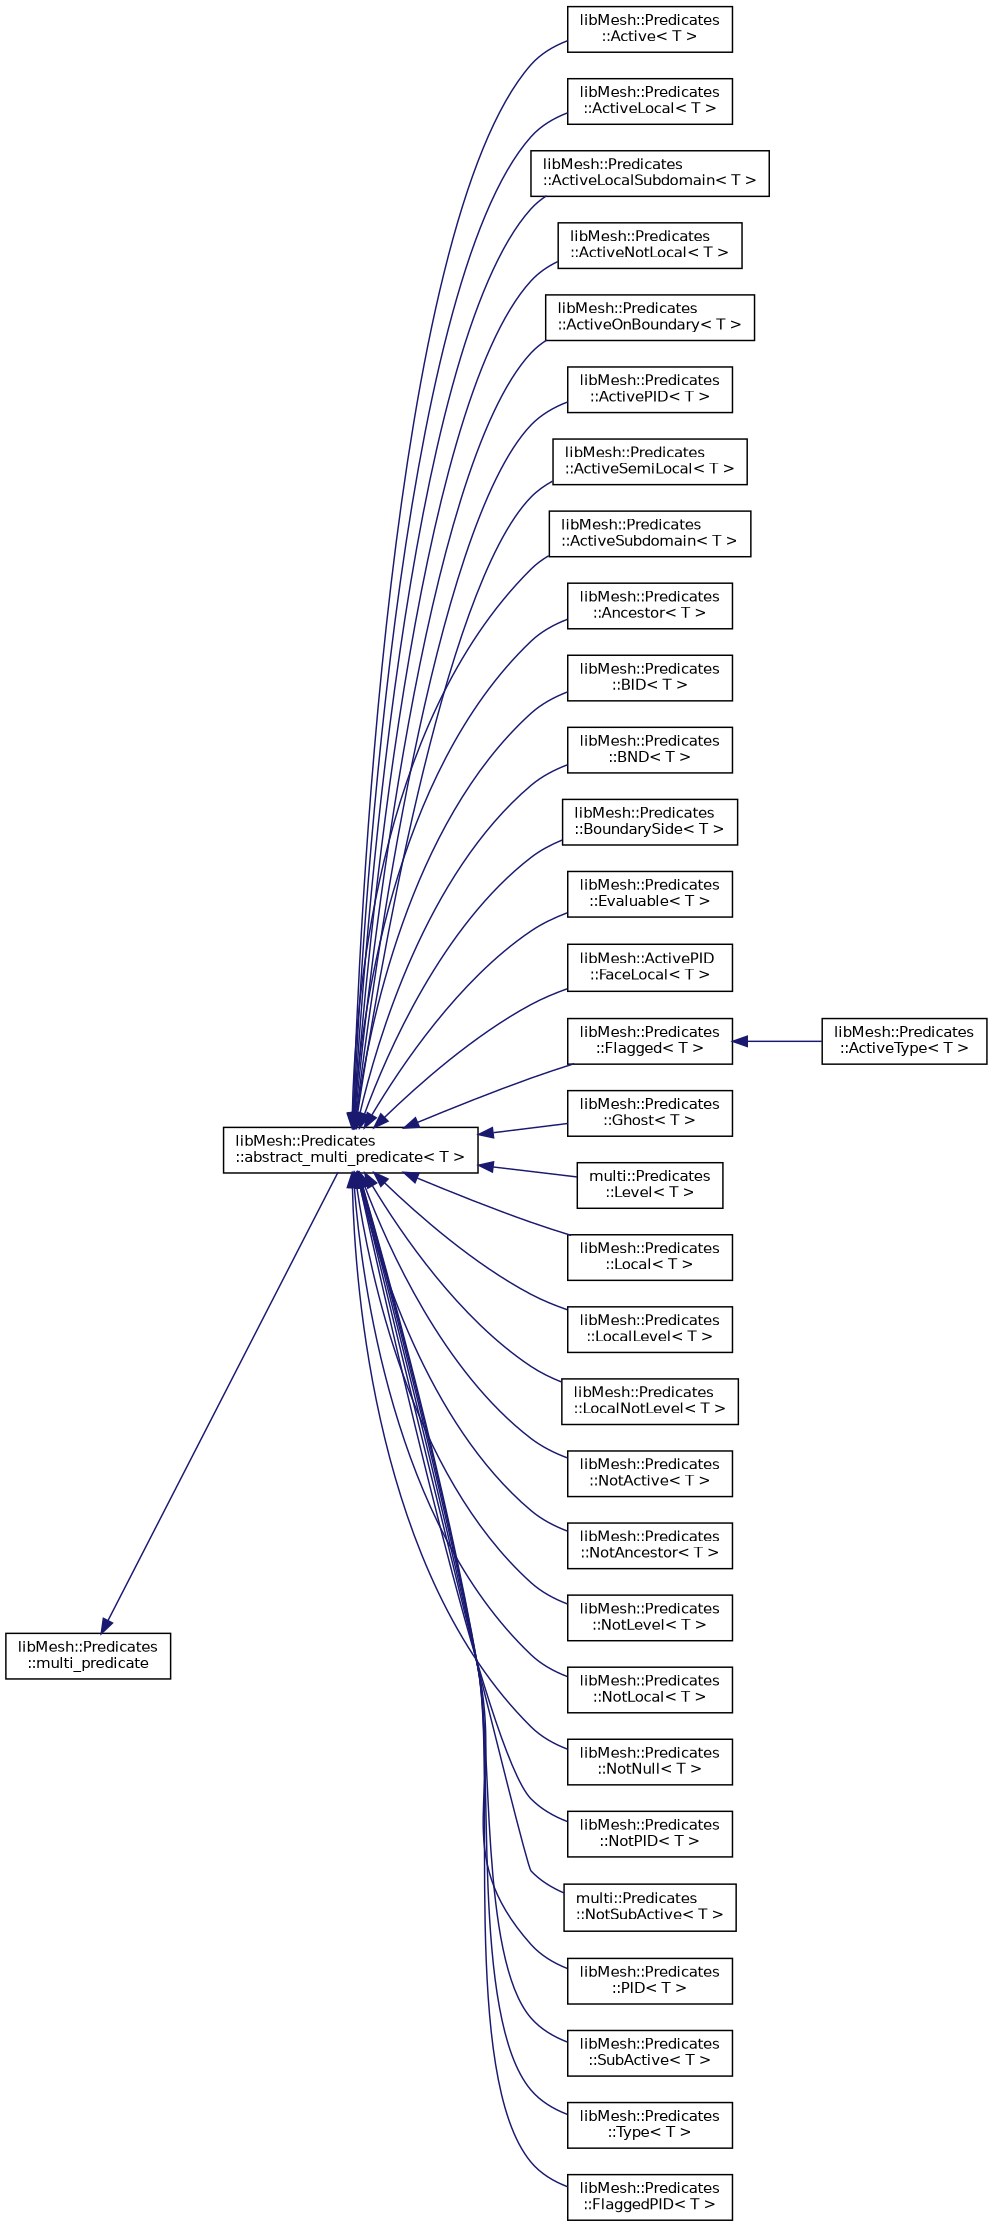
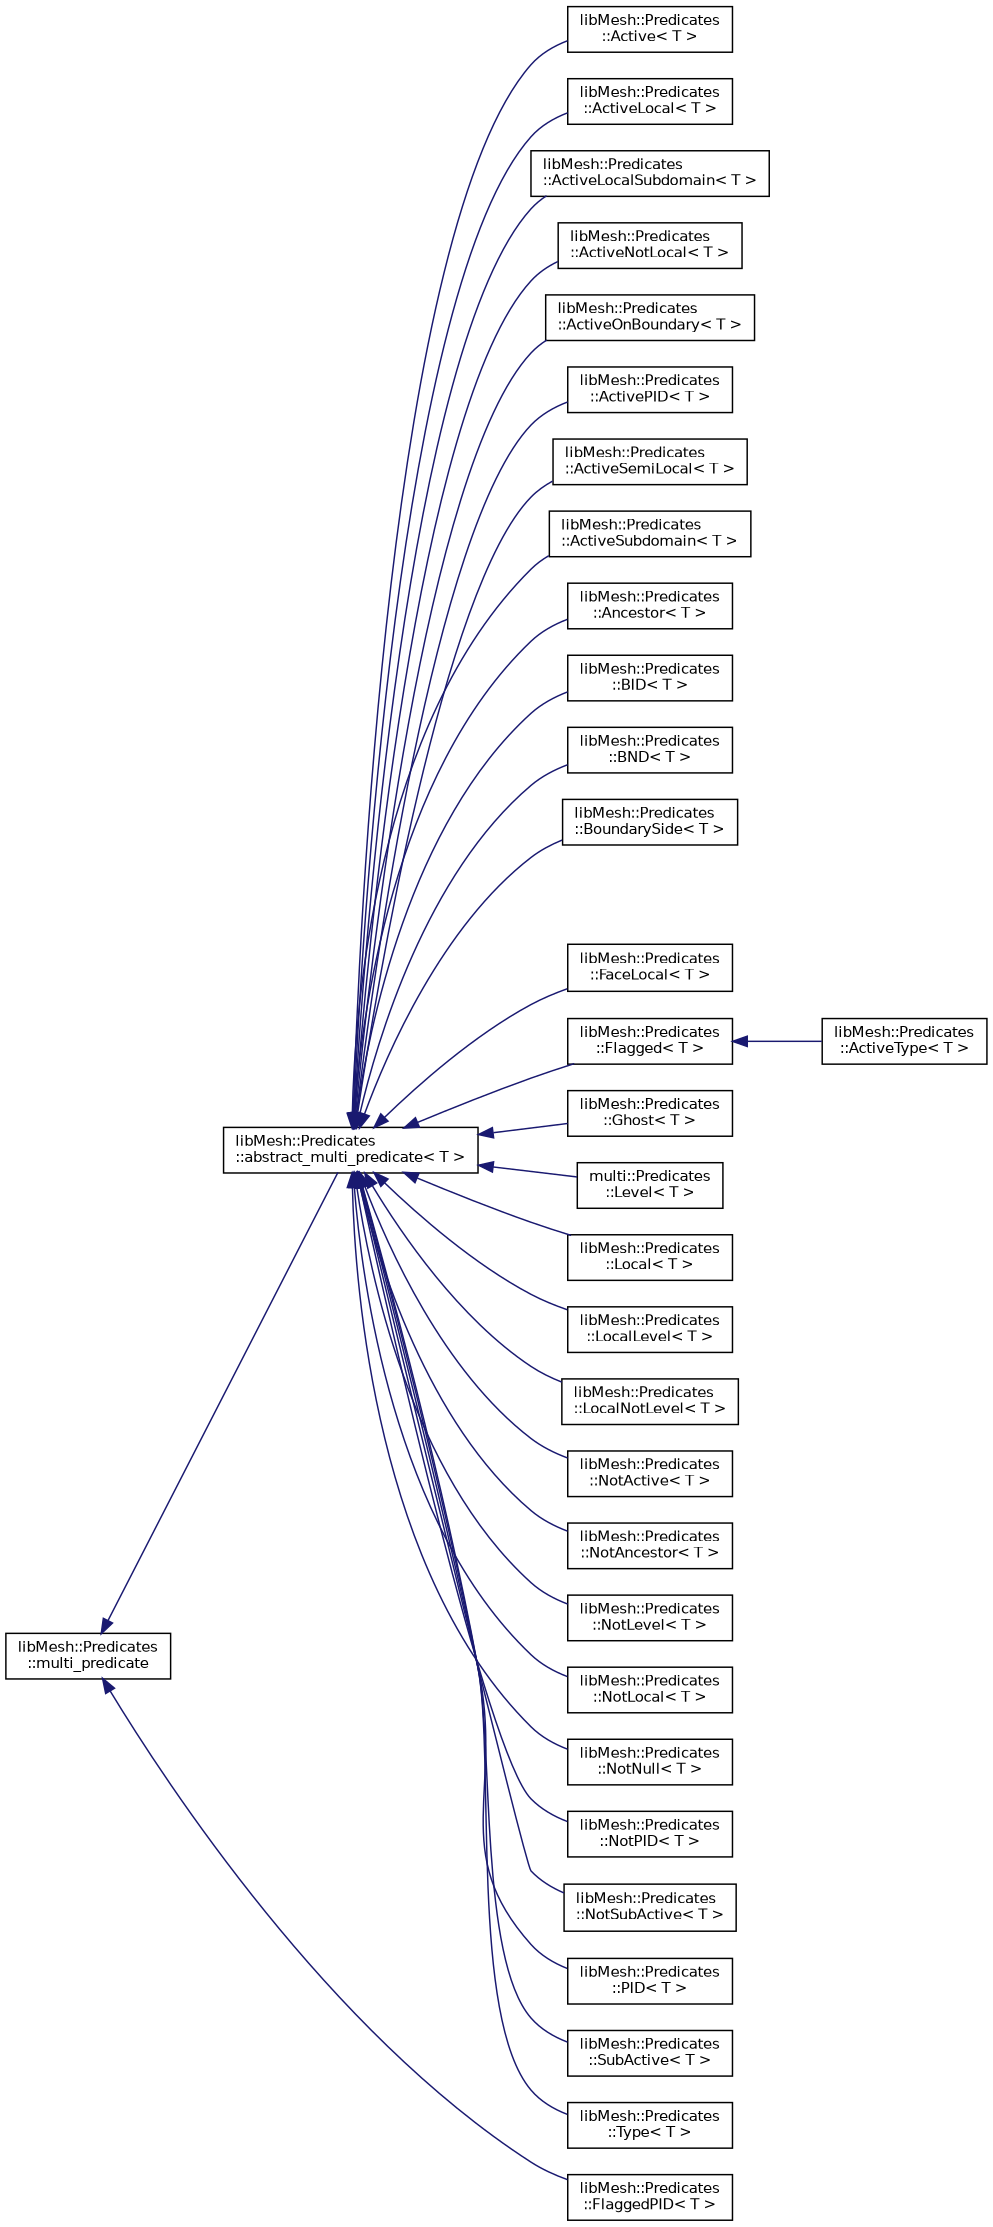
node "libMesh::Predicates ::Evaluable< T >": removed
node "libMesh::ActivePID ::FaceLocal< T >": label "libMesh::ActivePID ::FaceLocal< T >" -> "libMesh::Predicates ::FaceLocal< T >"
edge "libMesh::Predicates ::FlaggedPID< T >" -> "libMesh::Predicates ::abstract_multi_predicate< T >": now "libMesh::Predicates ::FlaggedPID< T >" -> "libMesh::Predicates ::multi_predicate"
node "multi::Predicates ::NotSubActive< T >": label "multi::Predicates ::NotSubActive< T >" -> "libMesh::Predicates ::NotSubActive< T >"
